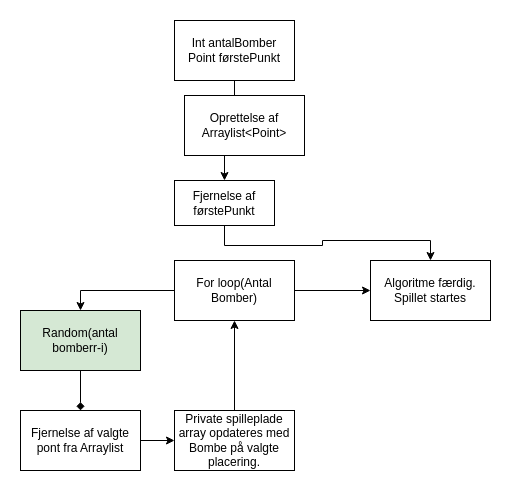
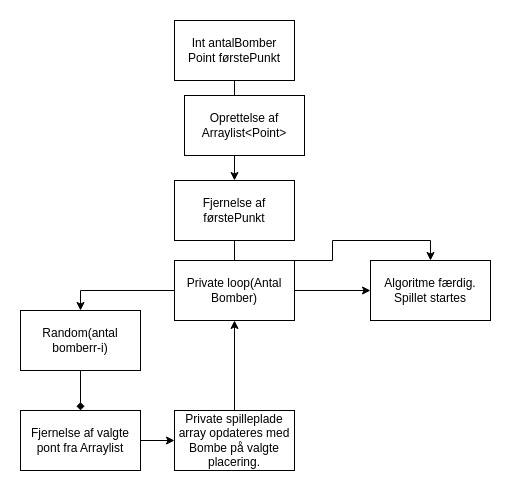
node "Fjernelse af førstePunkt": size 100x45 -> 120x60
node "For loop(Antal Bomber)": label "For loop(Antal Bomber)" -> "Private loop(Antal Bomber)"
node "Random(antal bomberr-i)": fillcolor #d5e8d4 -> #ffffff
